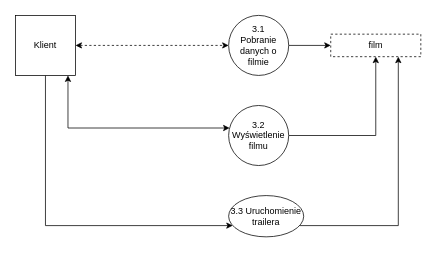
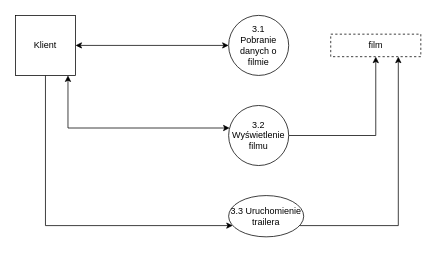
edge "Klient" -- "3.1 Pobranie danych o filmie": style dashed -> solid
edge "3.1 Pobranie danych o filmie" -> "film": removed
